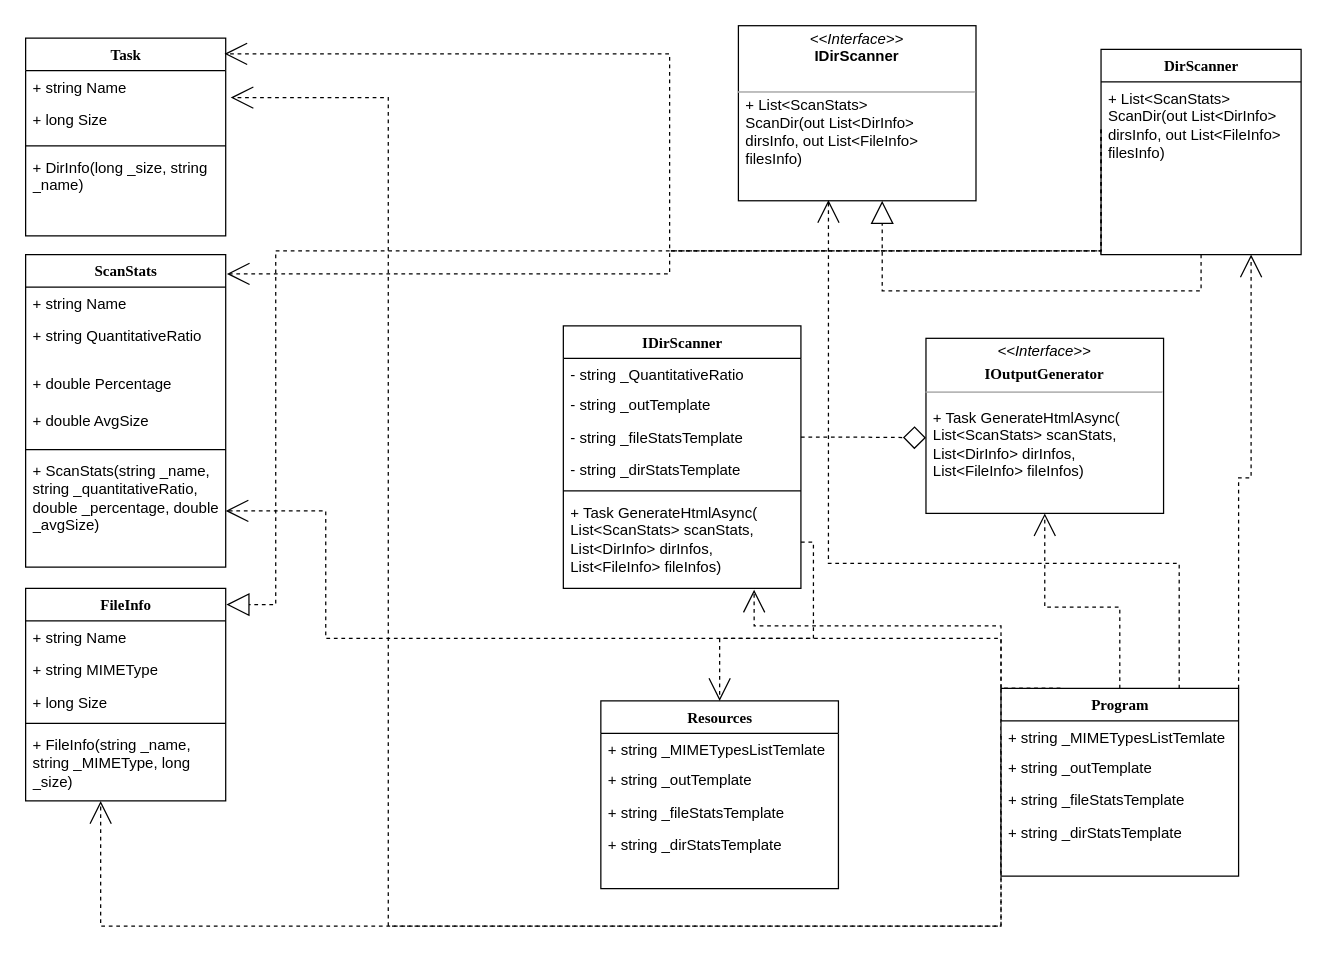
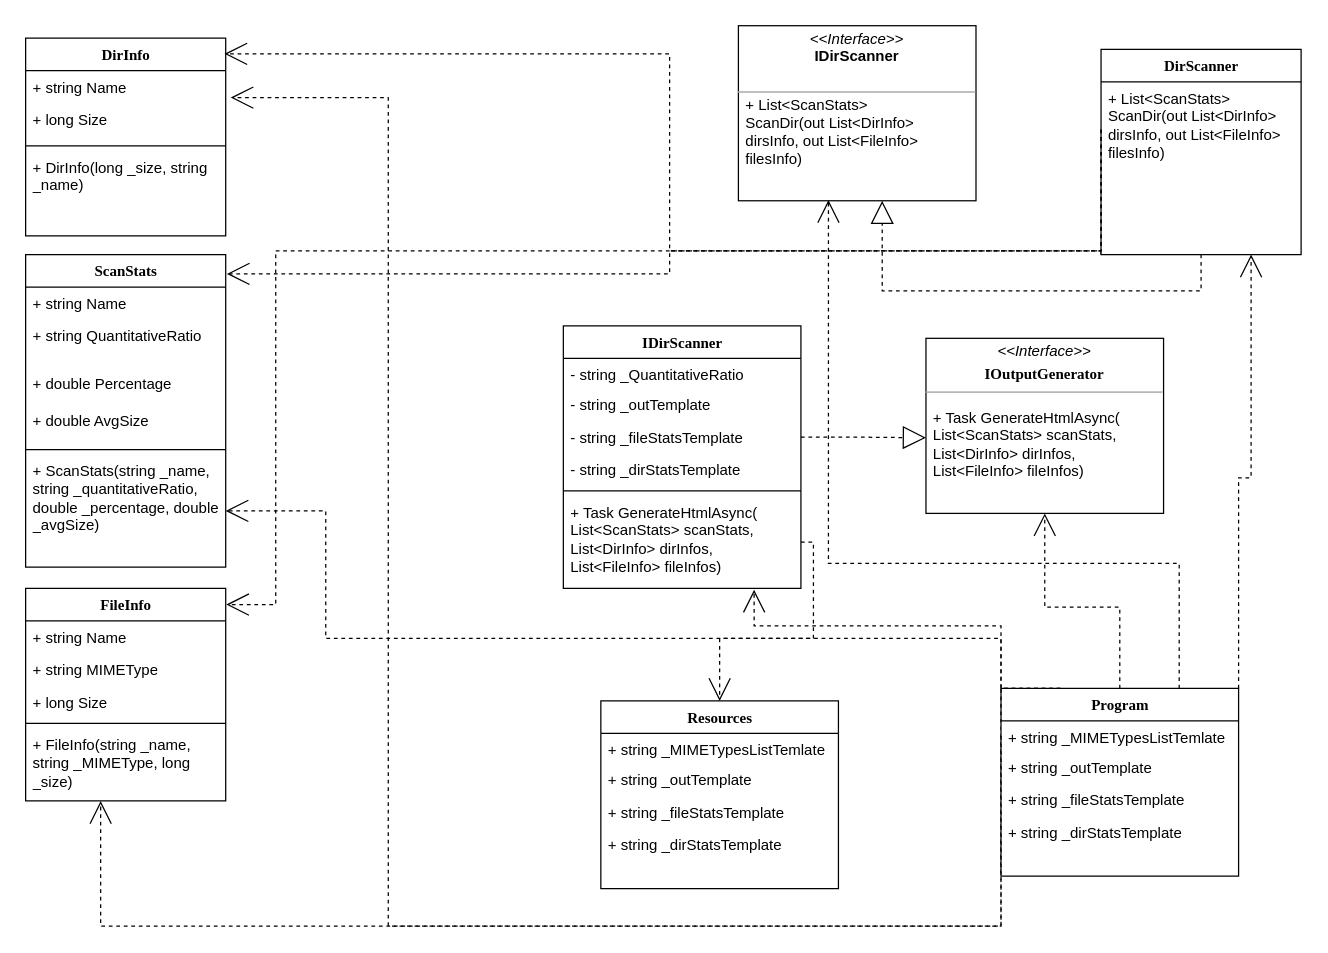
node "Task": label "Task" -> "DirInfo"
edge "- string _fileStatsTemplate" -> "<<Interface>> IOutputGenerator": arrowhead diamond -> block
edge "DirScanner" -> "FileInfo": arrowhead block -> open
